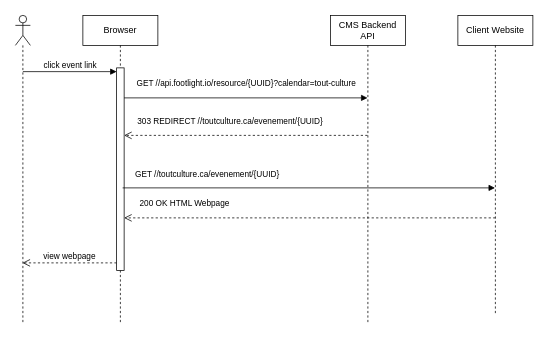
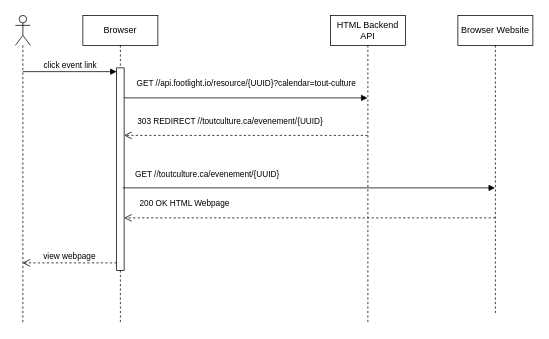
node "CMS Backend API": label "CMS Backend API" -> "HTML Backend API"
node "Client Website": label "Client Website" -> "Browser Website"
